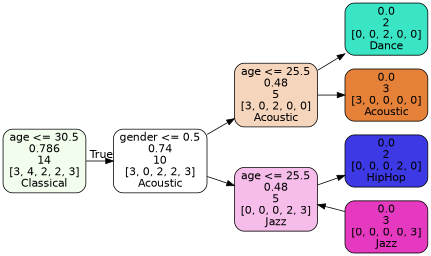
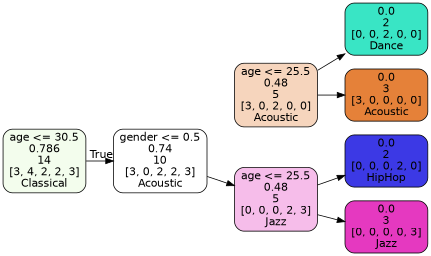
edge "gender <= 0.5 0.74 10 [3, 0, 2, 2, 3] Acoustic" -> "age <= 25.5 0.48 5 [3, 0, 2, 0, 0] Acoustic": removed
edge "0.0 3 [0, 0, 0, 0, 3] Jazz" -> "age <= 25.5 0.48 5 [0, 0, 0, 2, 3] Jazz": reversed
